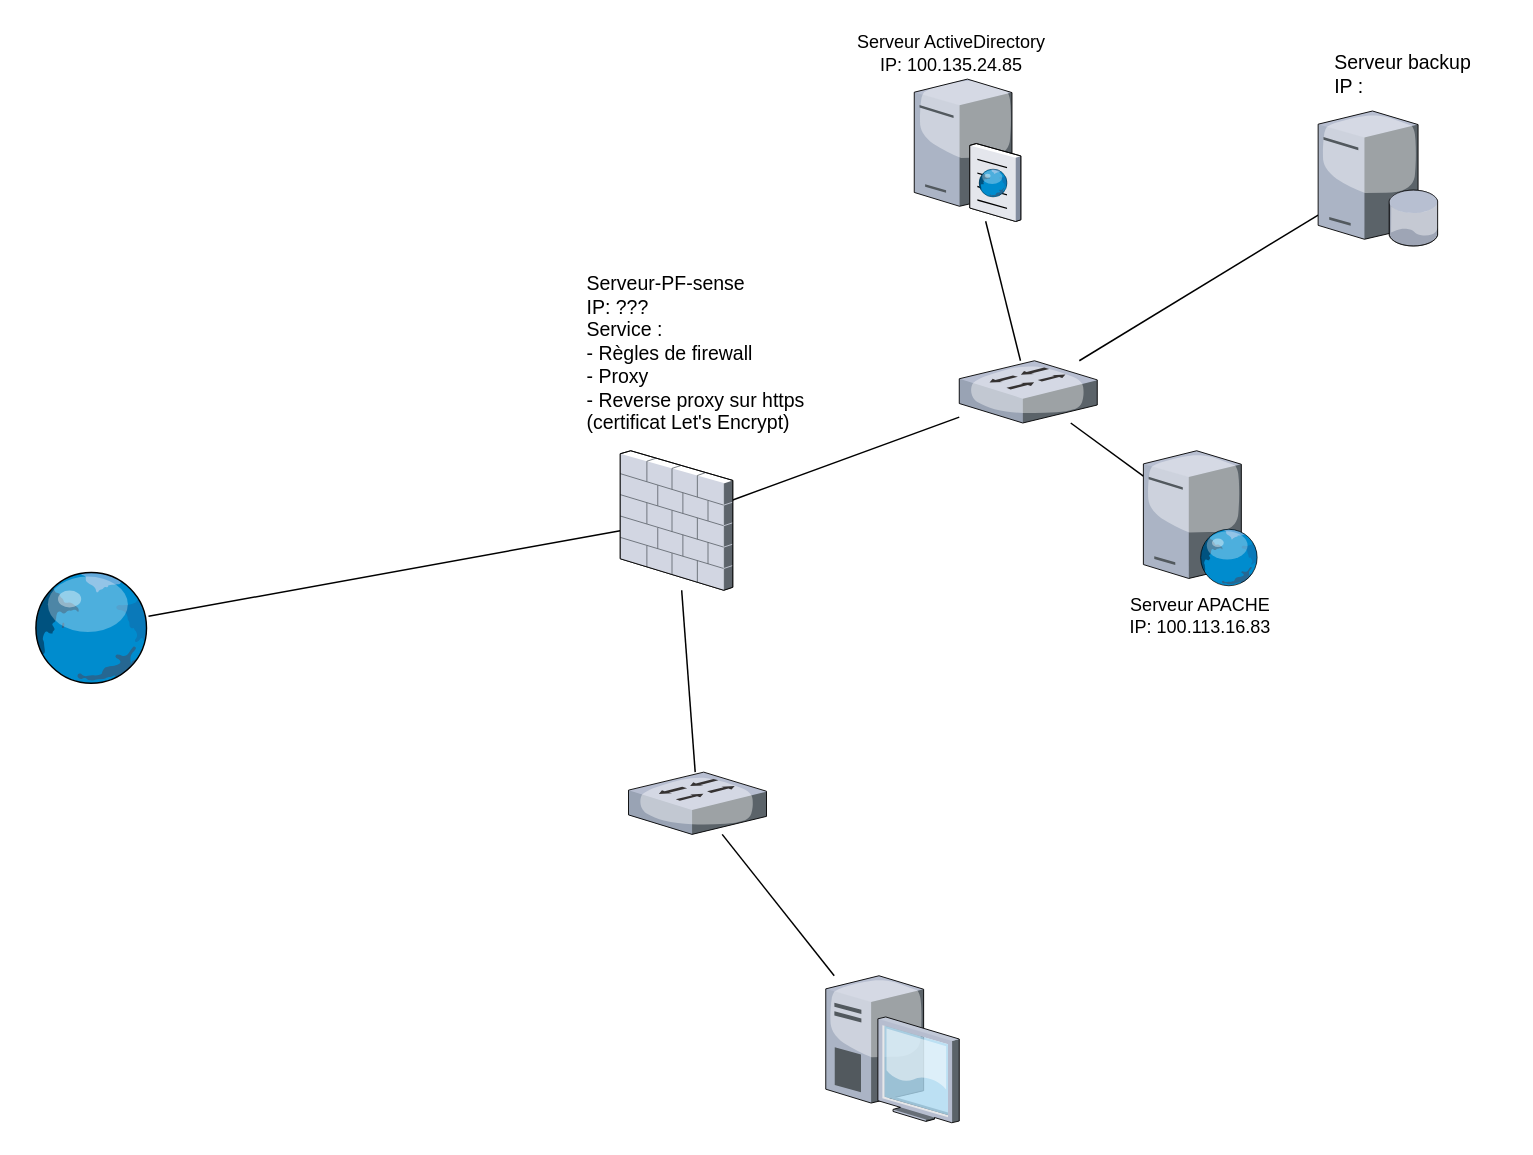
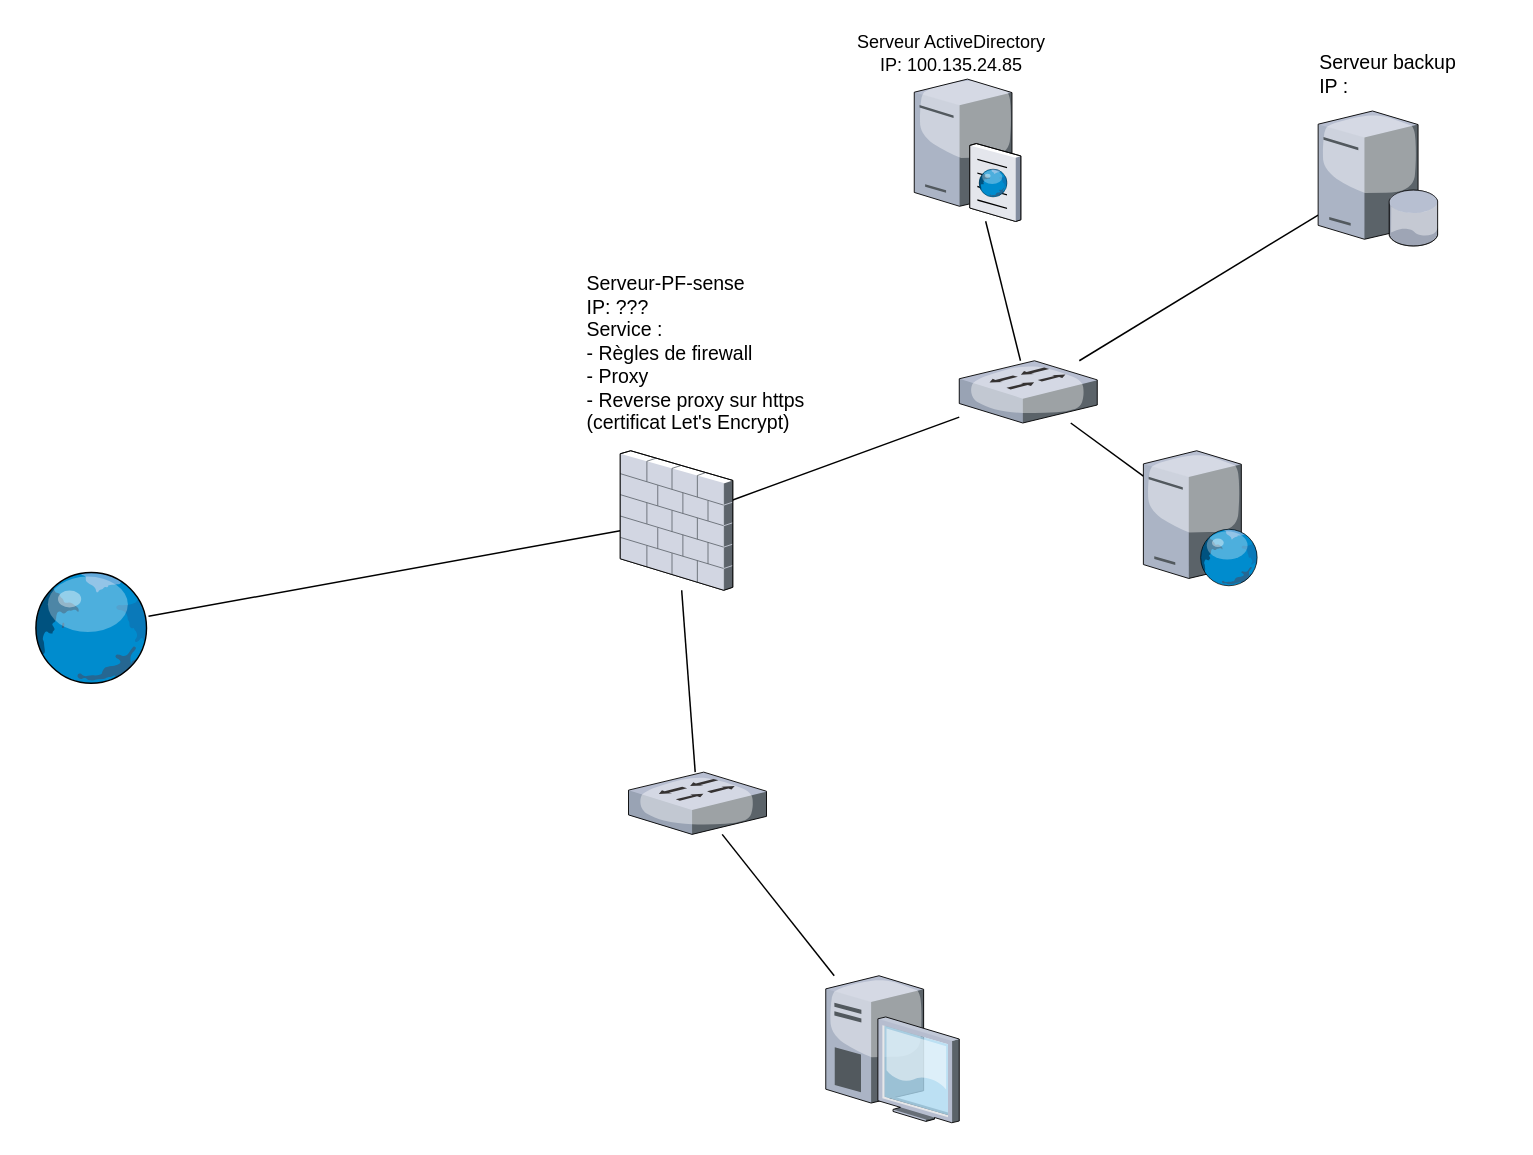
node "Serveur backup IP :": moved (1403, 74) -> (1388, 74)
node "Serveur APACHE IP: 100.113.16.83": removed
